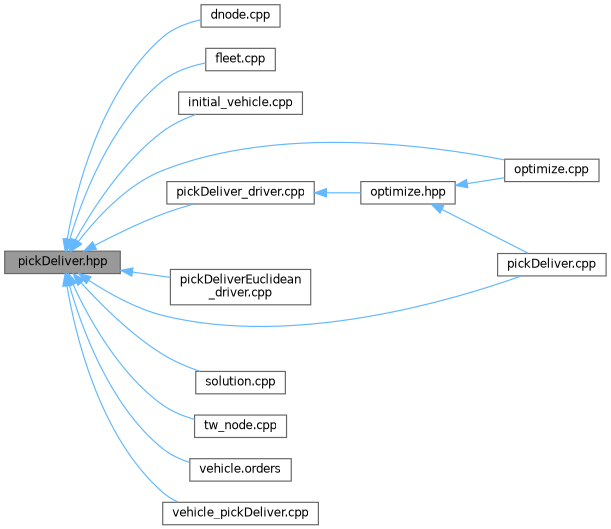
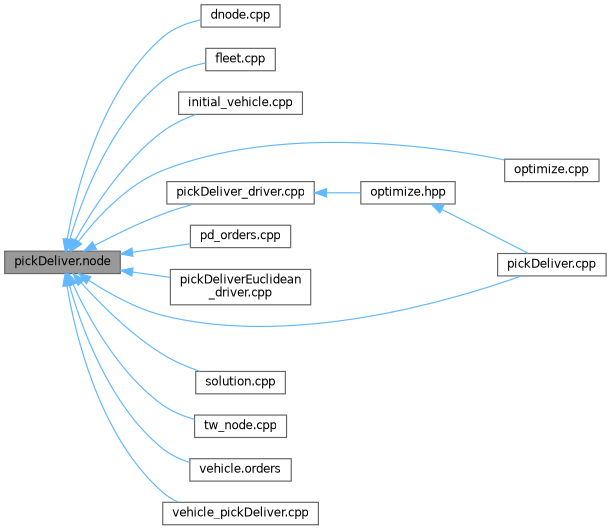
edge "optimize.cpp" -> "optimize.hpp": removed
node "pd_orders.cpp": added
node "pickDeliver.hpp": label "pickDeliver.hpp" -> "pickDeliver.node"
